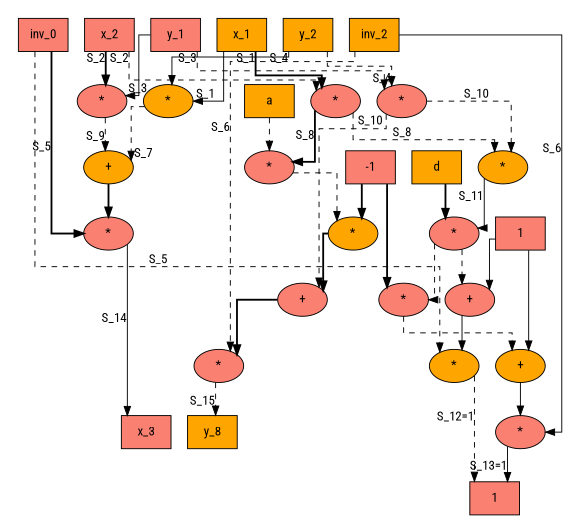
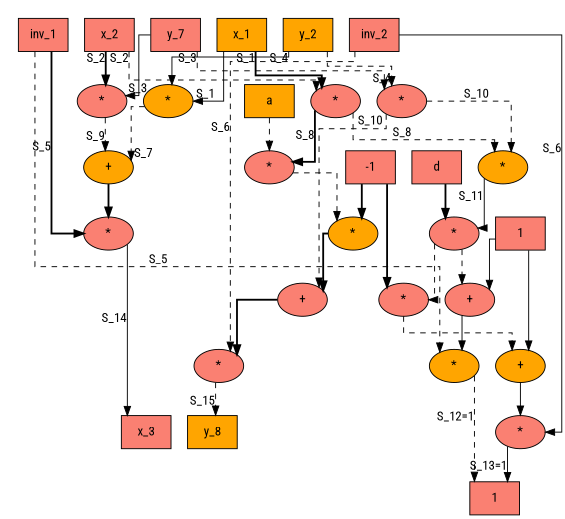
node "inv_0": label "inv_0" -> "inv_1"
node "y_1": label "y_1" -> "y_7"
node "inv_2": fillcolor orange -> salmon
node "d": fillcolor orange -> salmon
